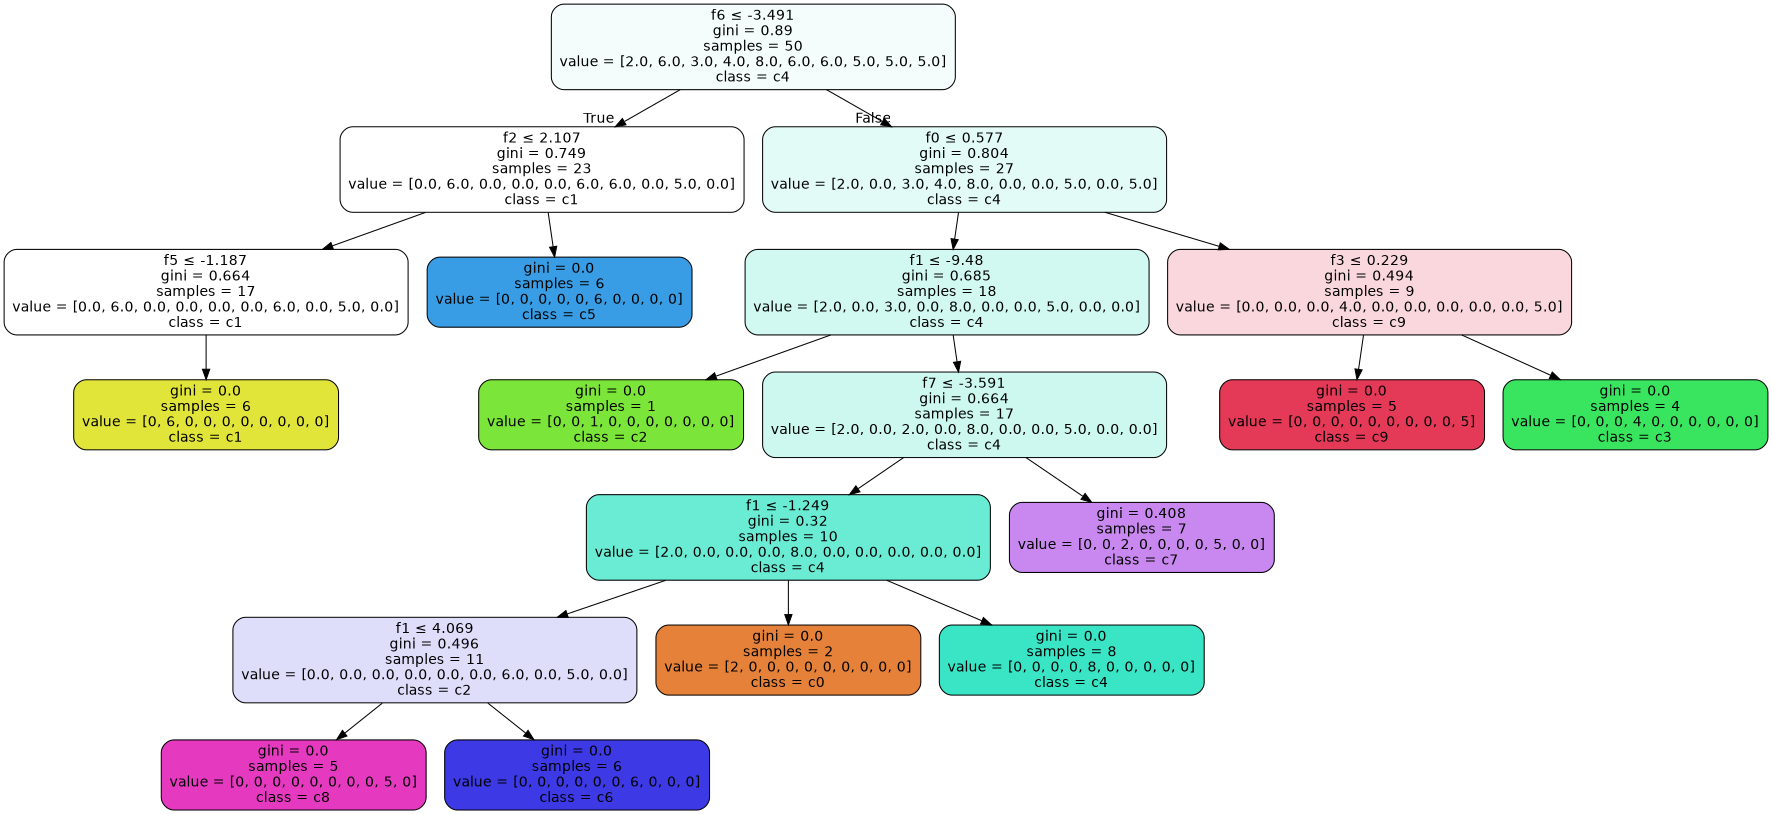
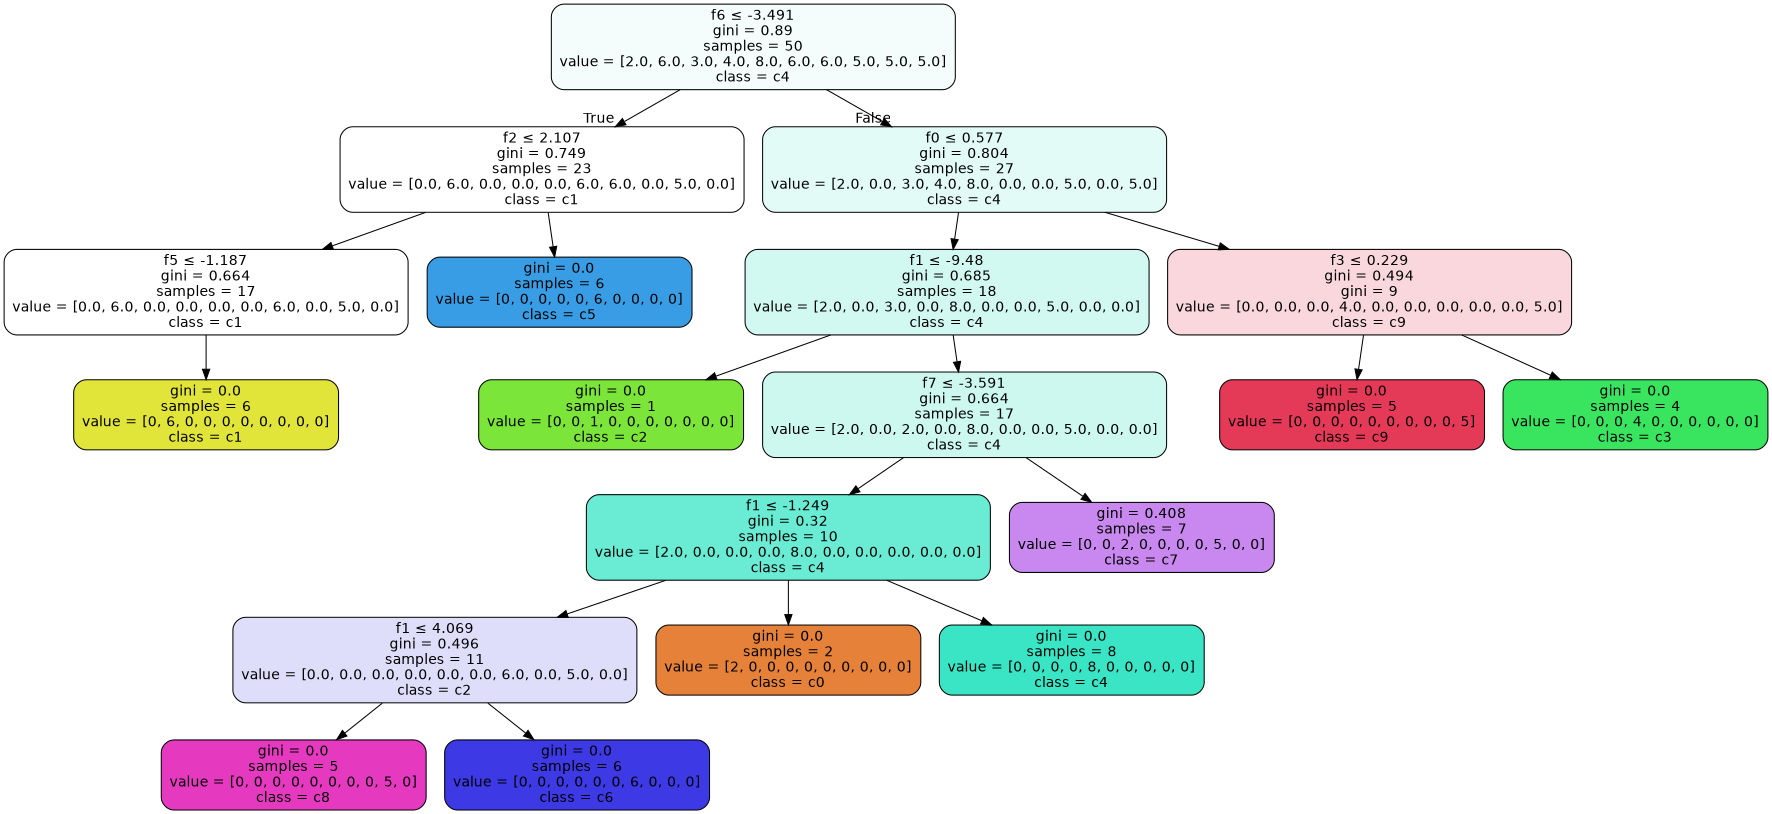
node "f3 ≤ 0.229": text "samples = 9" -> "gini = 9"
